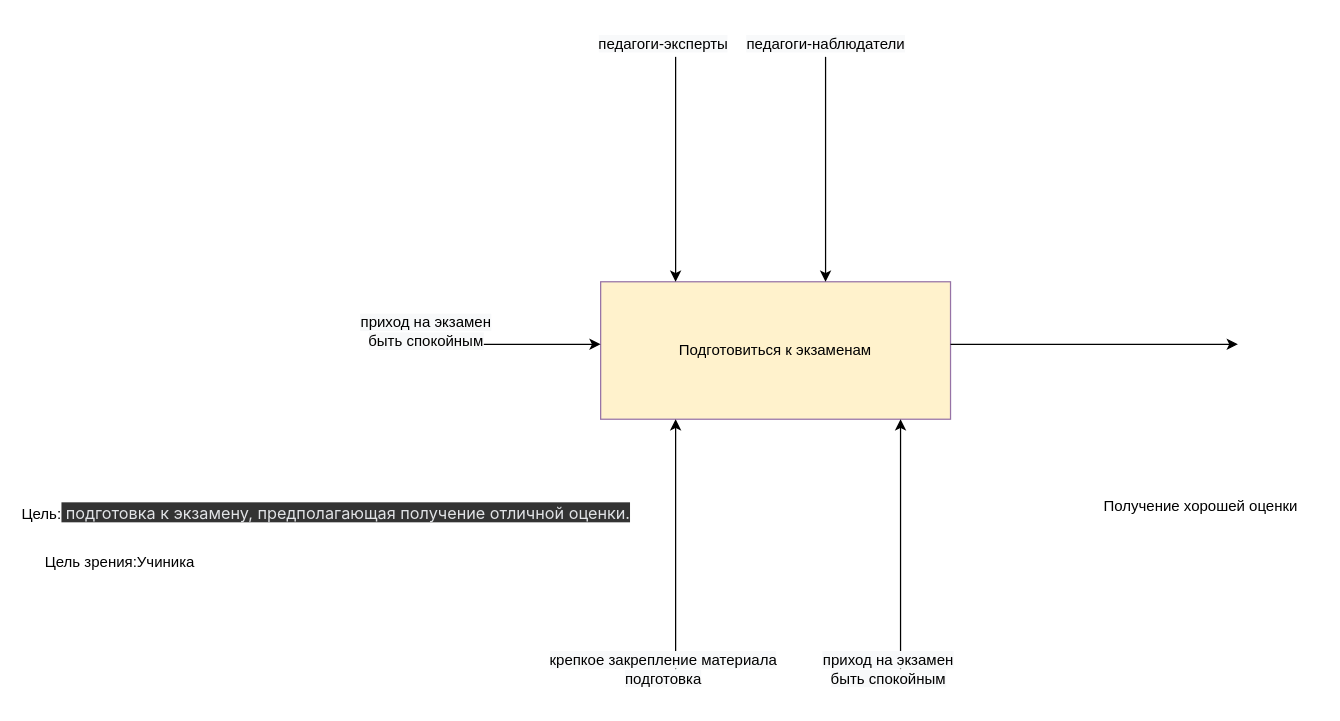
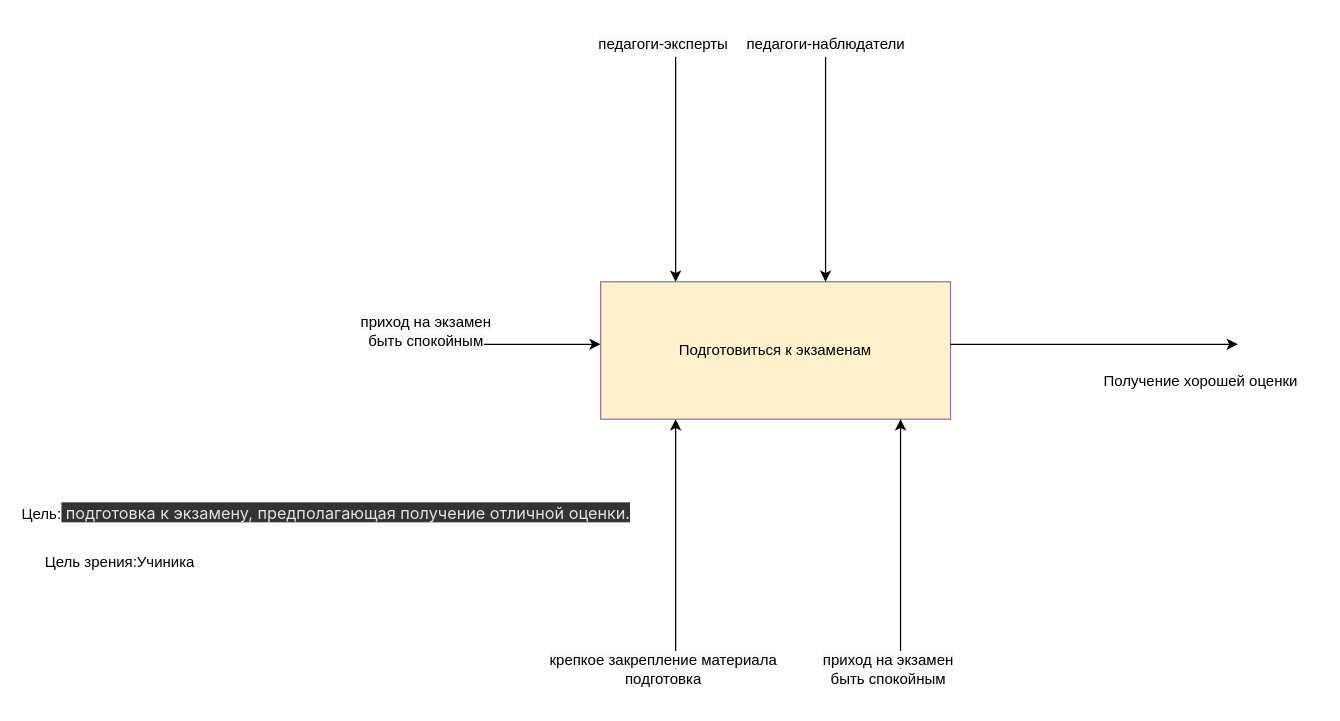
node "Получение хорошей оценки": moved (1201, 507) -> (1201, 382)
